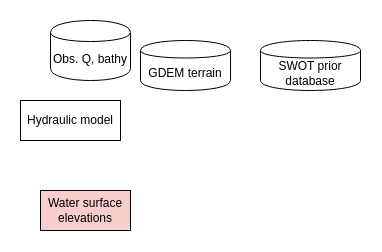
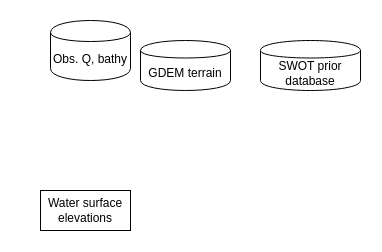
node "Hydraulic model": removed
node "Water surface elevations": fillcolor #f8cecc -> #ffffff
